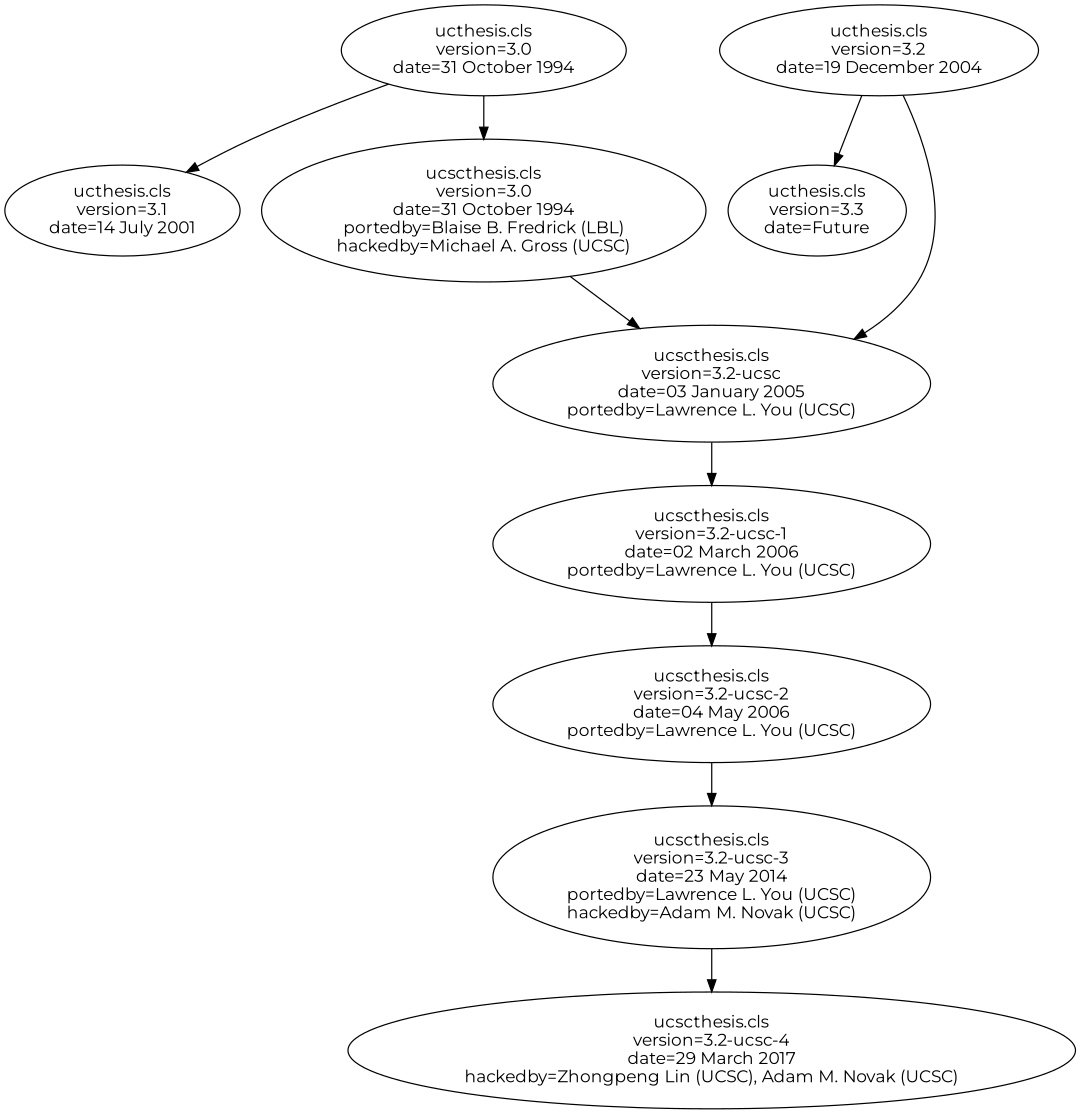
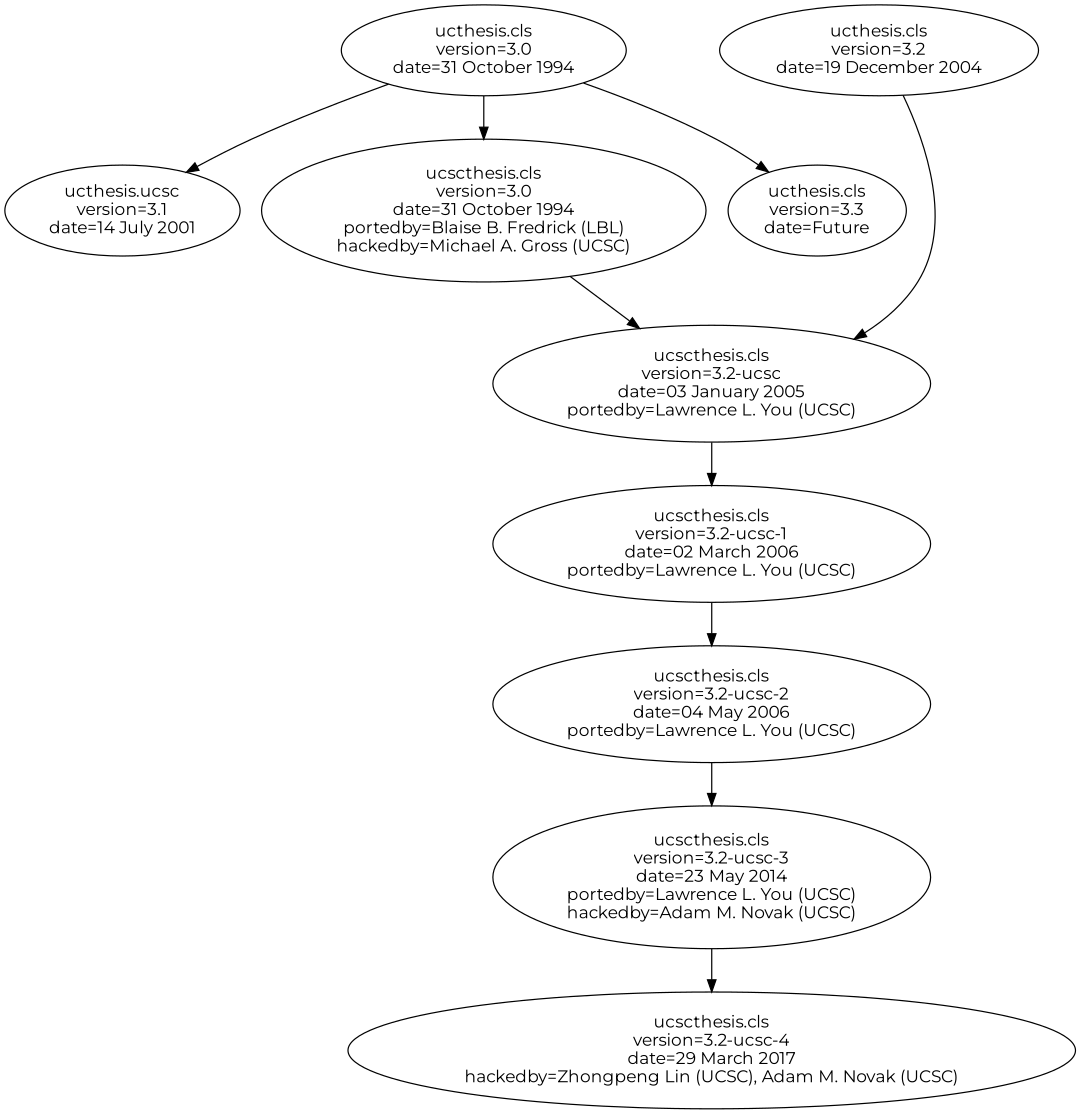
edge "ucthesis.cls version=3.2 date=19 December 2004" -> "ucthesis.cls version=3.3 date=Future": now "ucthesis.cls version=3.0 date=31 October 1994" -> "ucthesis.cls version=3.3 date=Future"
node "ucthesis.cls version=3.1 date=14 July 2001": label "ucthesis.cls version=3.1 date=14 July 2001" -> "ucthesis.ucsc version=3.1 date=14 July 2001"
